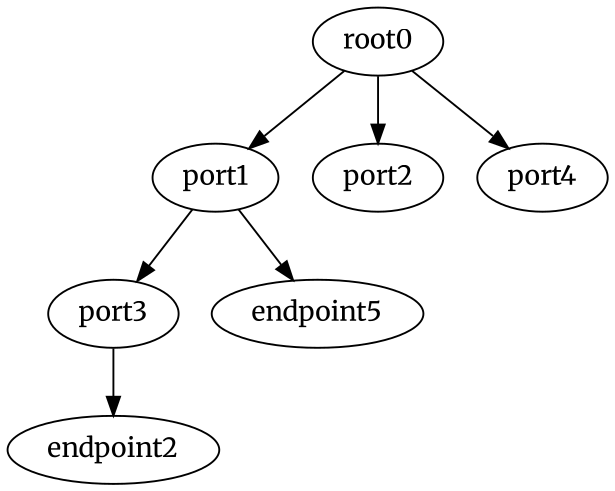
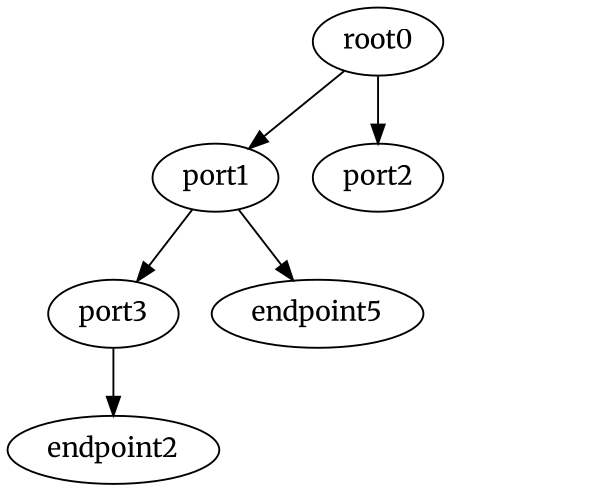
node "port4": removed
